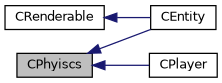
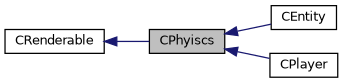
edge "CEntity" -> "CRenderable": now "CPhyiscs" -> "CRenderable"
